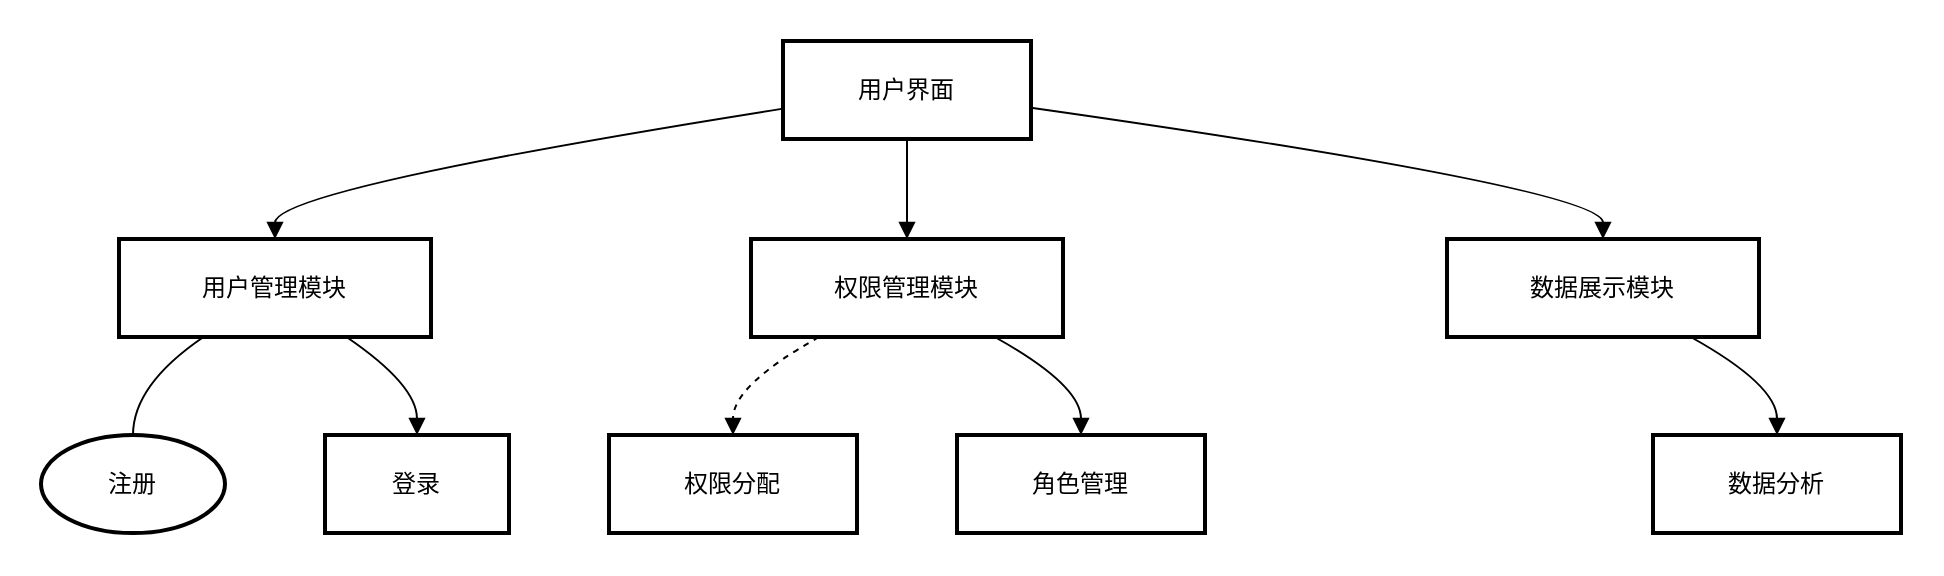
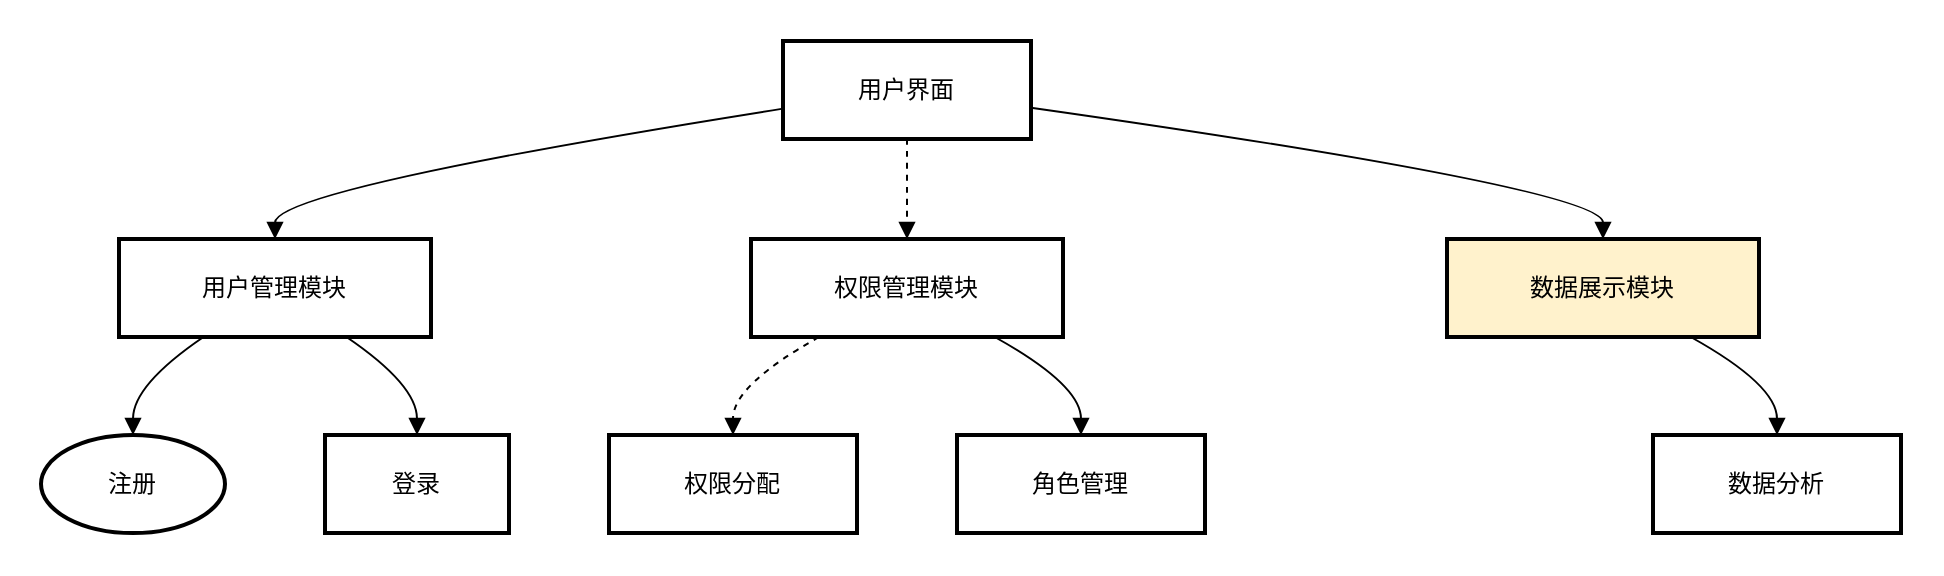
edge "用户界面" -> "权限管理模块": style solid -> dashed
node "数据展示模块": fillcolor #ffffff -> #fff2cc
edge "用户管理模块" -- "注册": arrowhead none -> block
